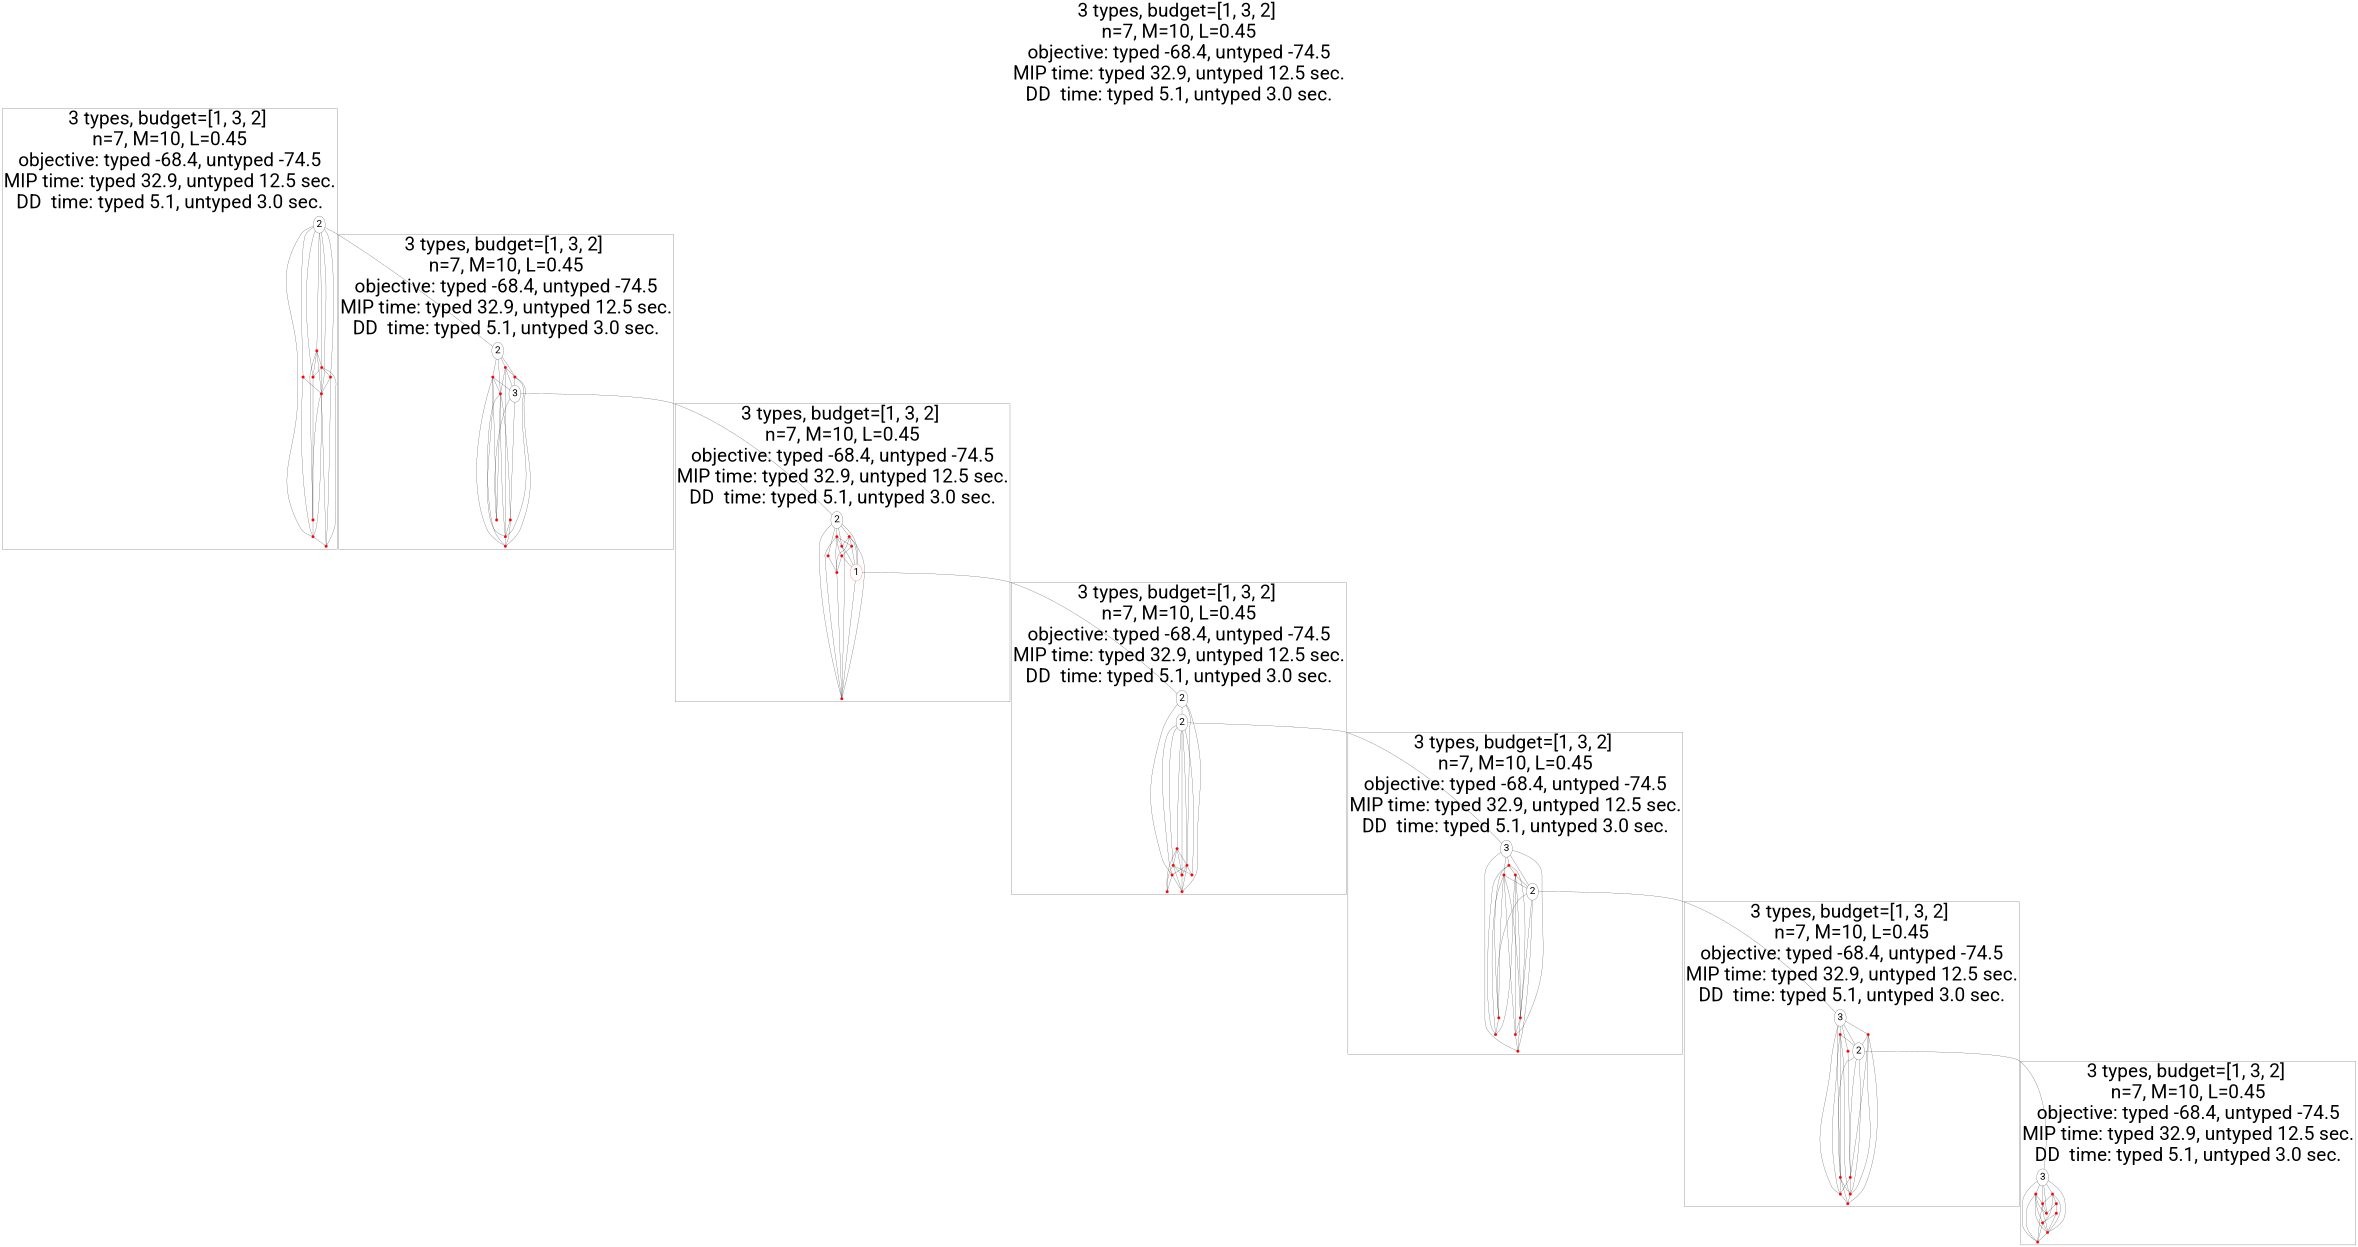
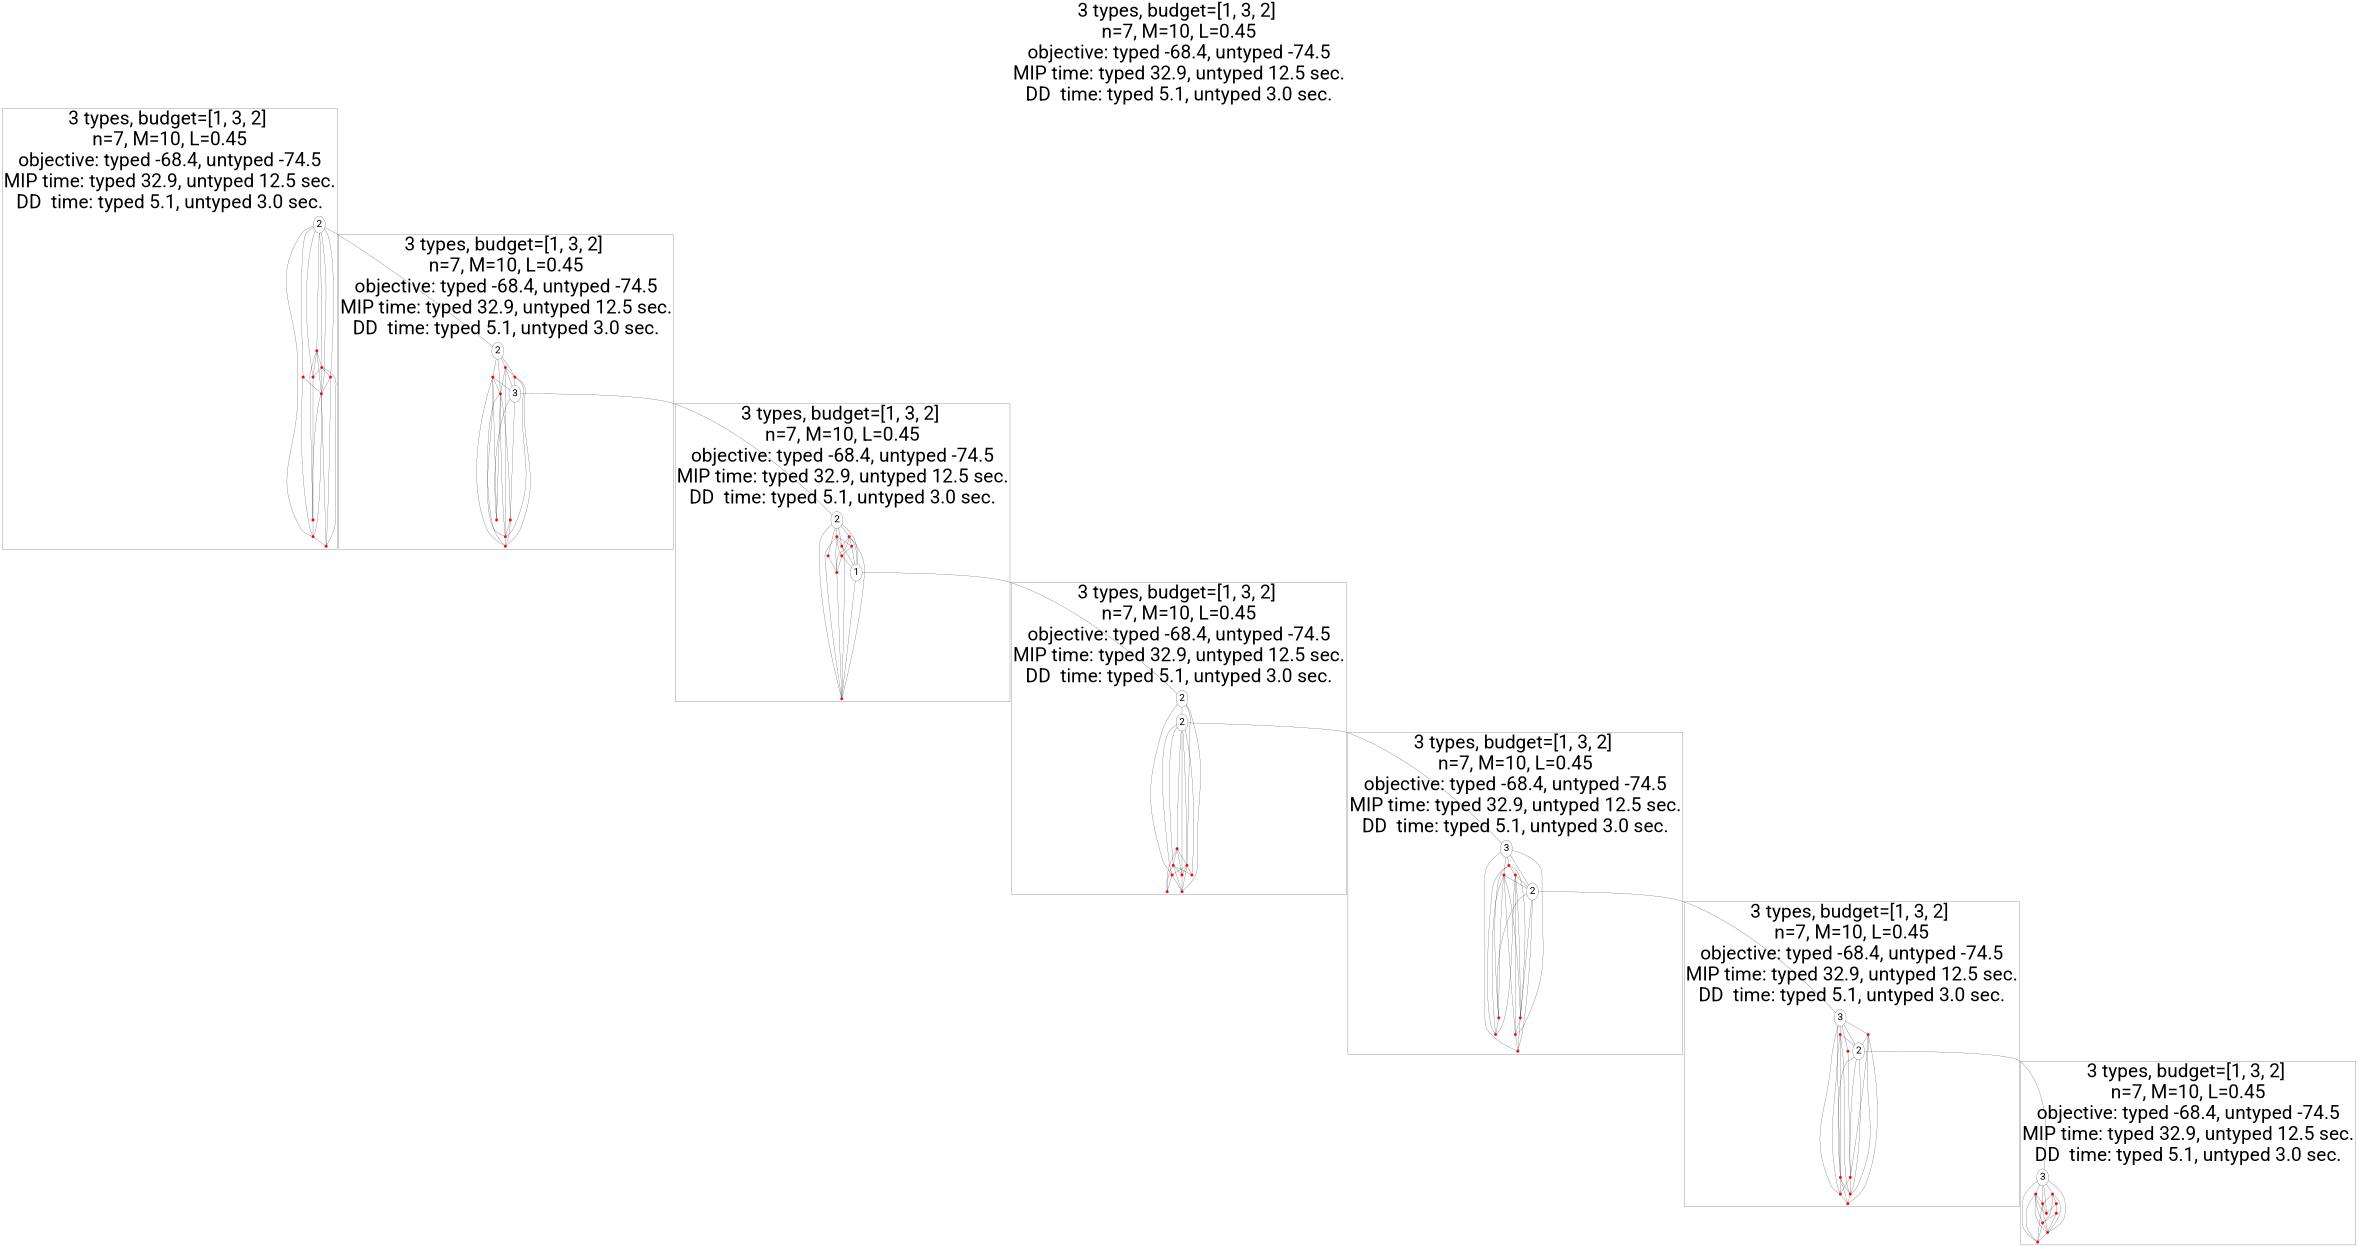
node "1": color red -> black
